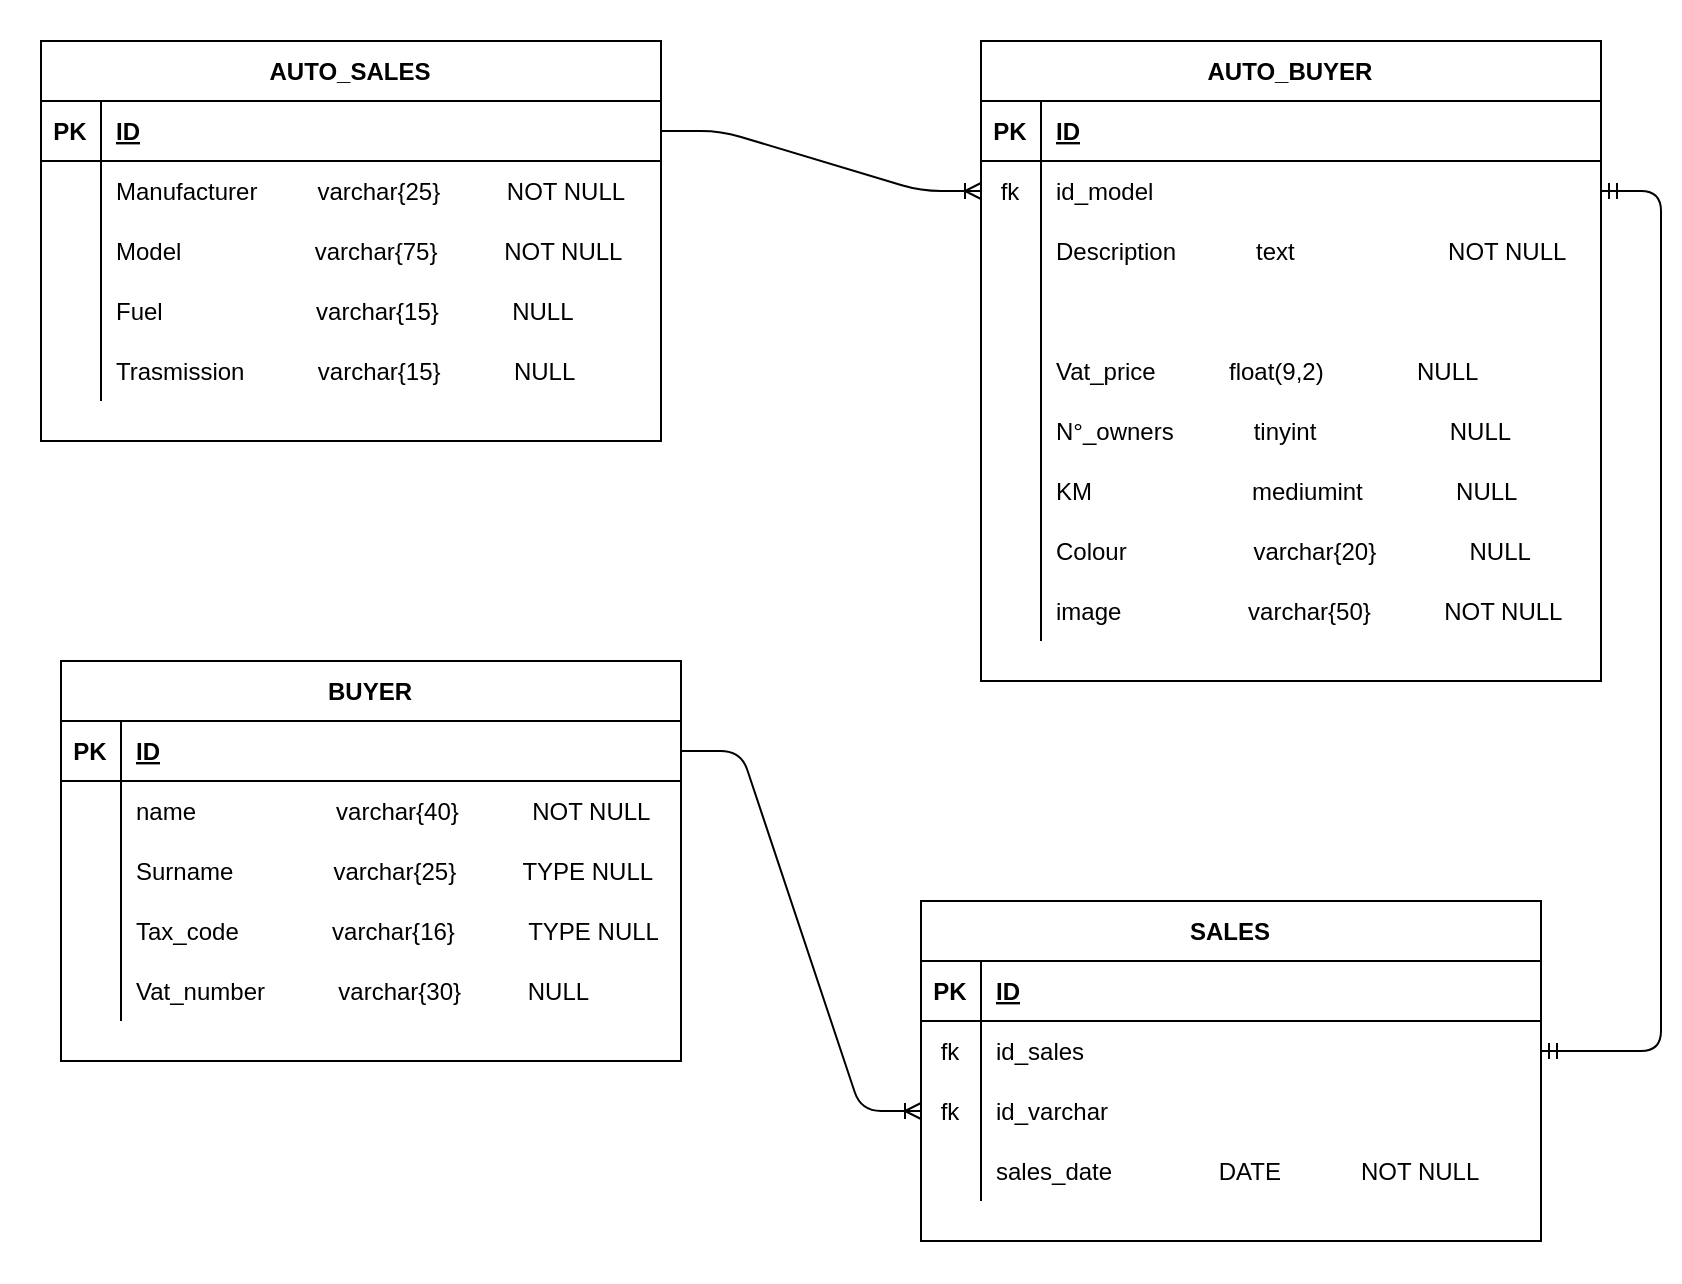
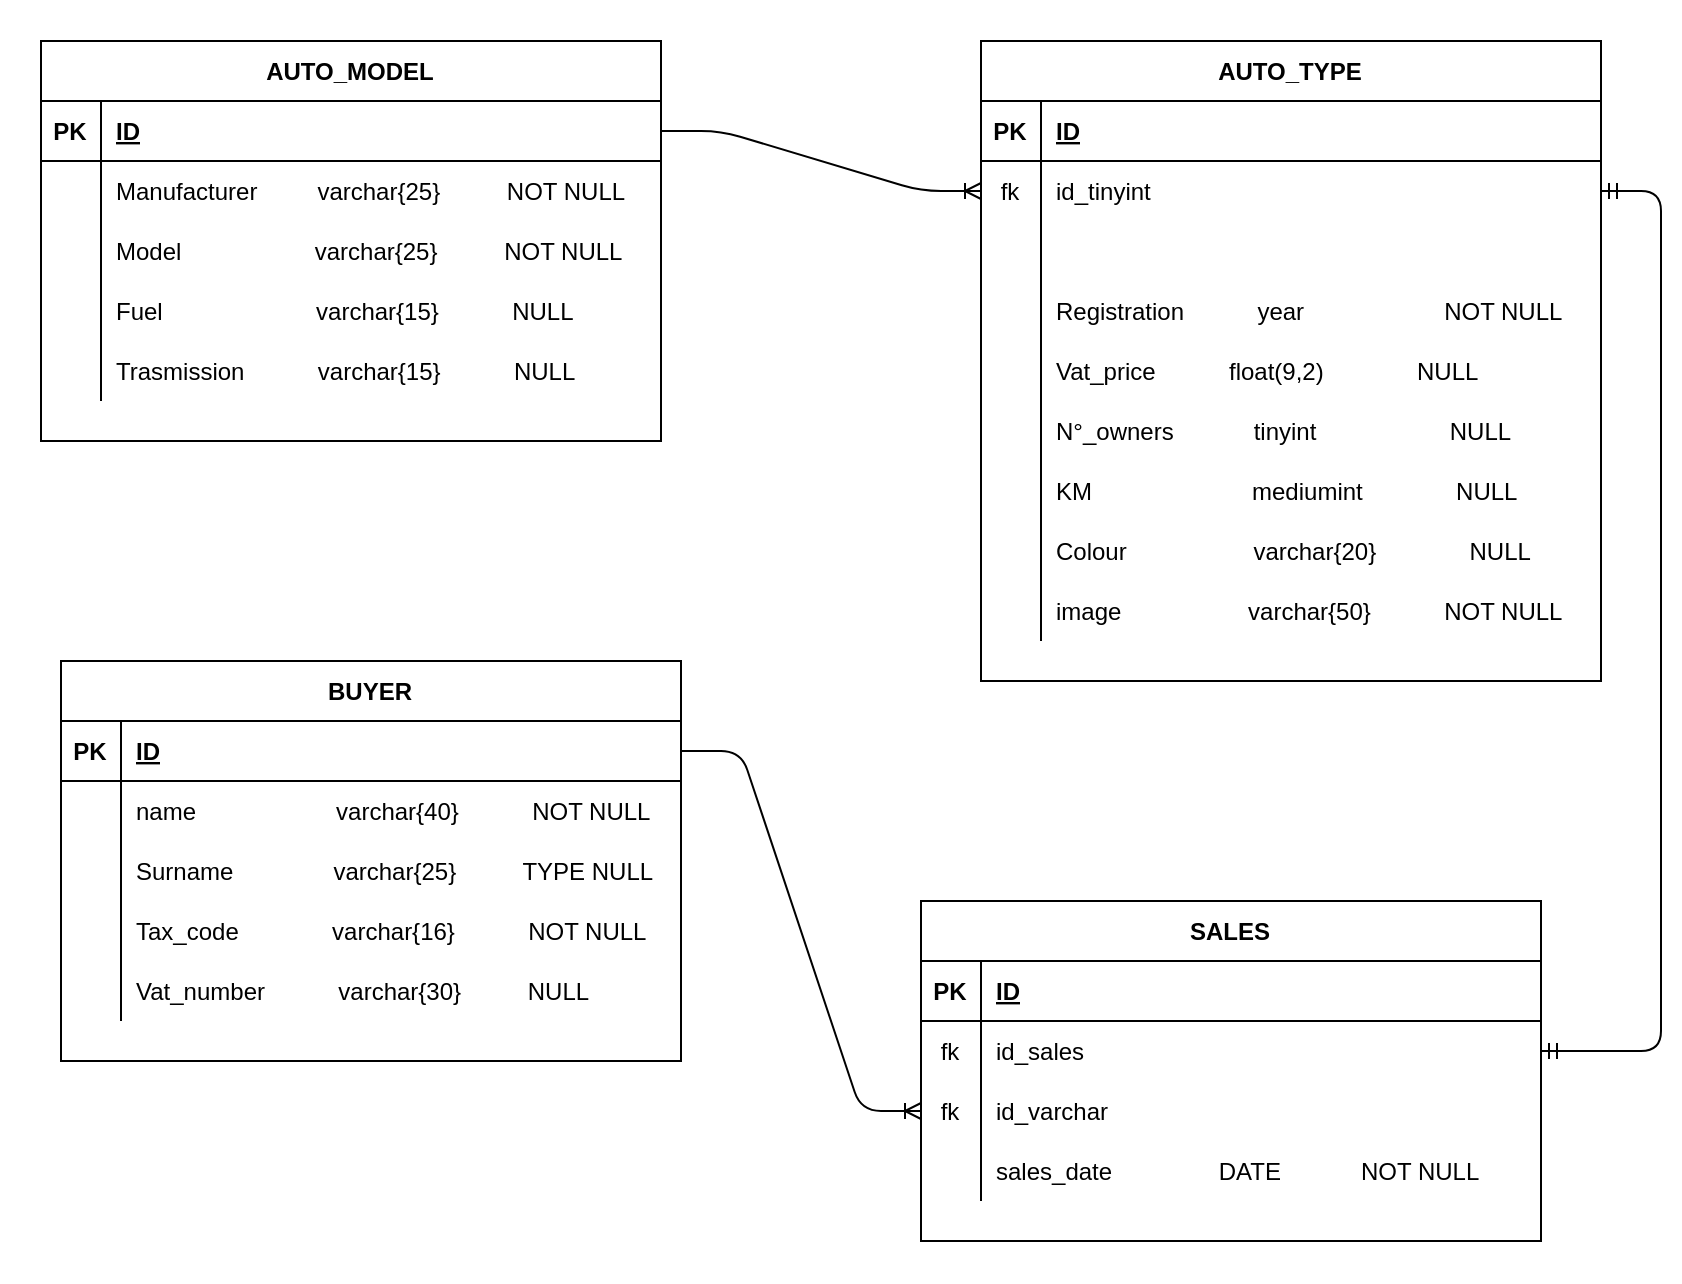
node "AUTO_SALES": label "AUTO_SALES" -> "AUTO_MODEL"
node "AUTO_BUYER": label "AUTO_BUYER" -> "AUTO_TYPE"
node "id_model": label "id_model" -> "id_tinyint"
node "Description text NOT NULL": removed
node "Model varchar{75} NOT NULL": label "Model varchar{75} NOT NULL" -> "Model varchar{25} NOT NULL"
node "Registration year NOT NULL": added
node "Tax_code varchar{16} TYPE NULL": label "Tax_code varchar{16} TYPE NULL" -> "Tax_code varchar{16} NOT NULL"
